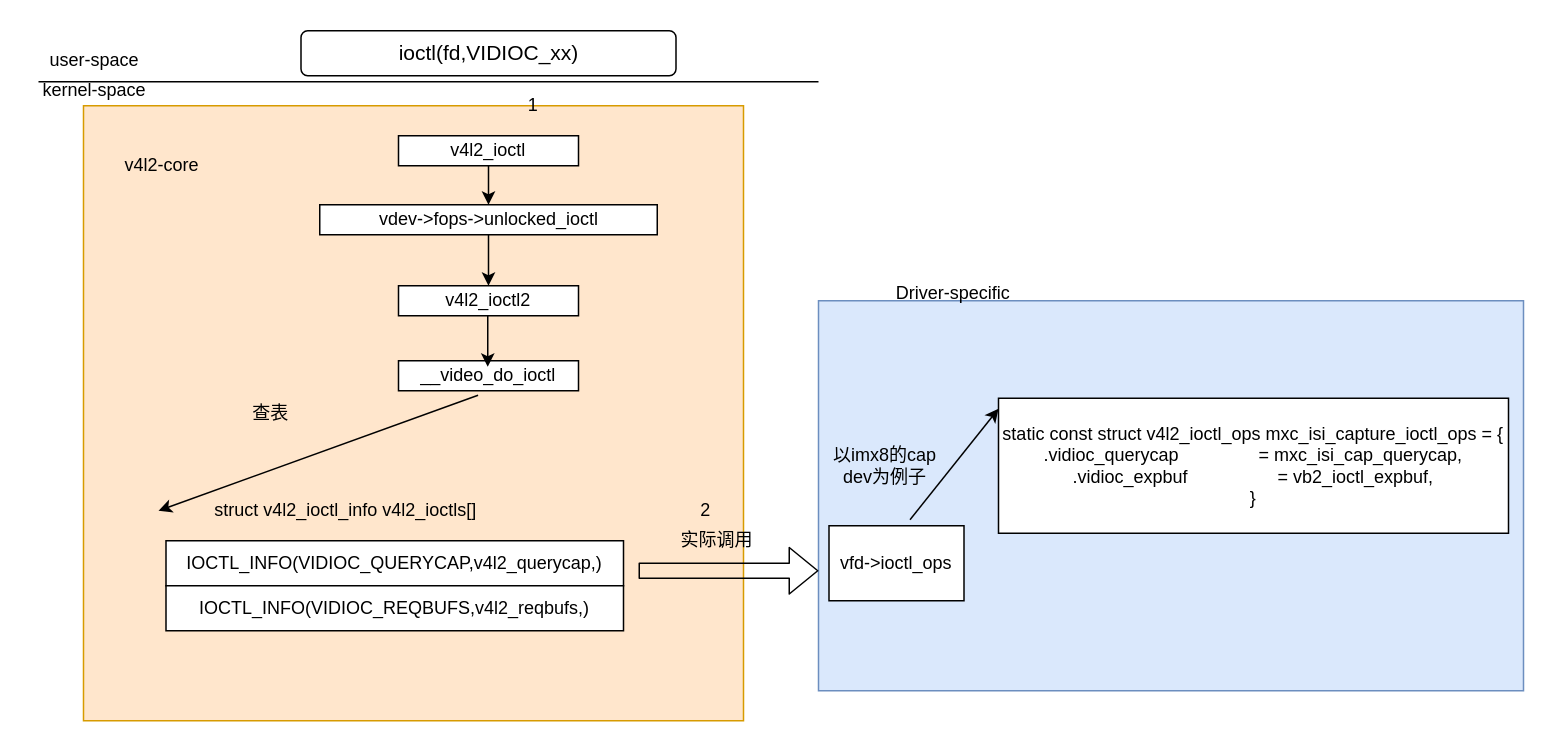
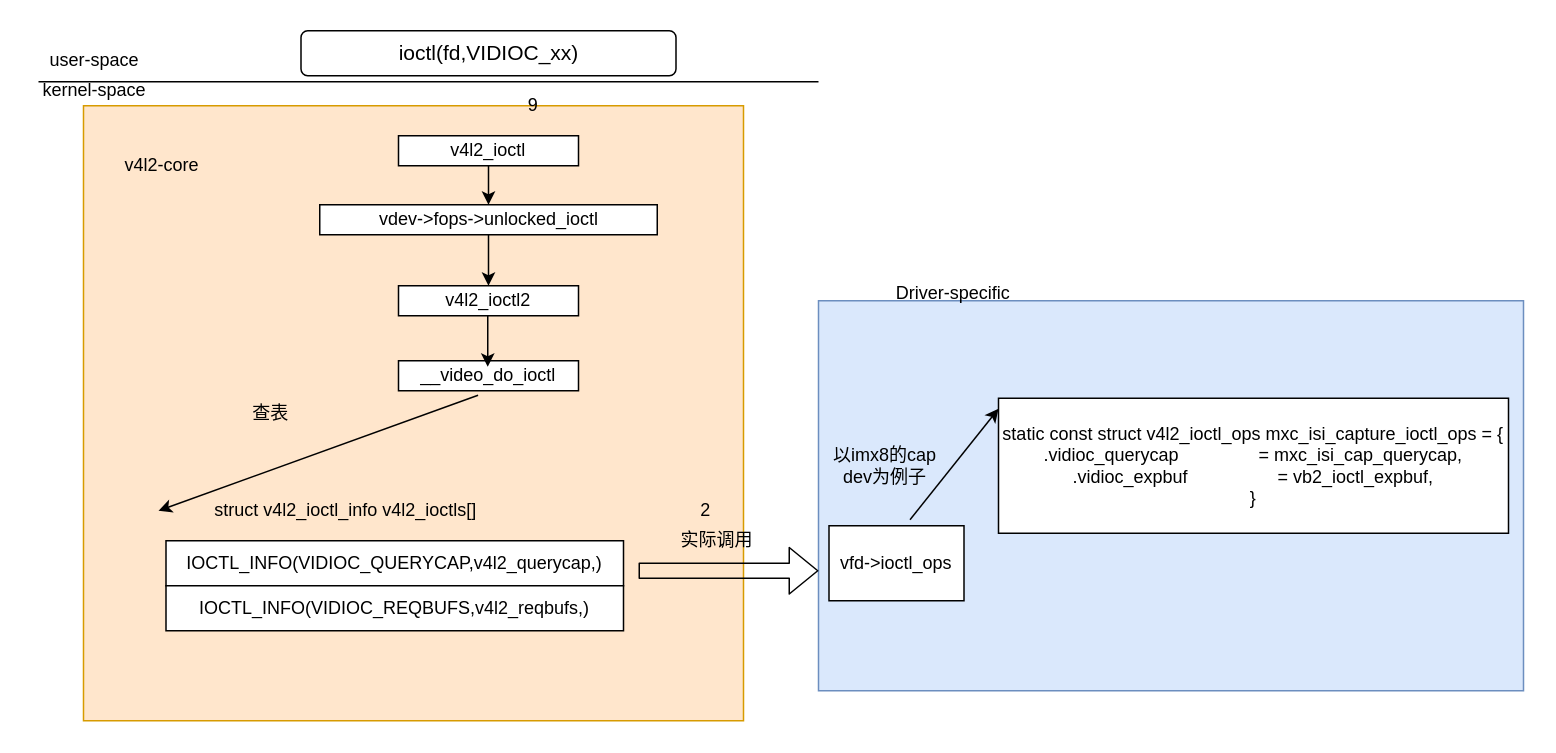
node "1": label "1" -> "9"
